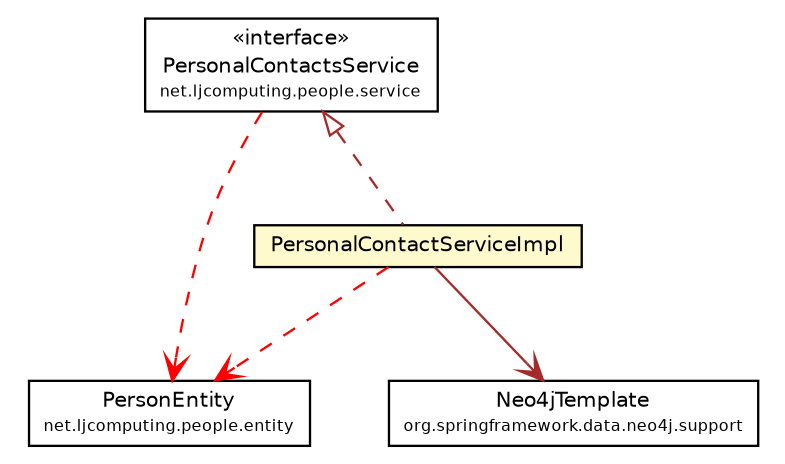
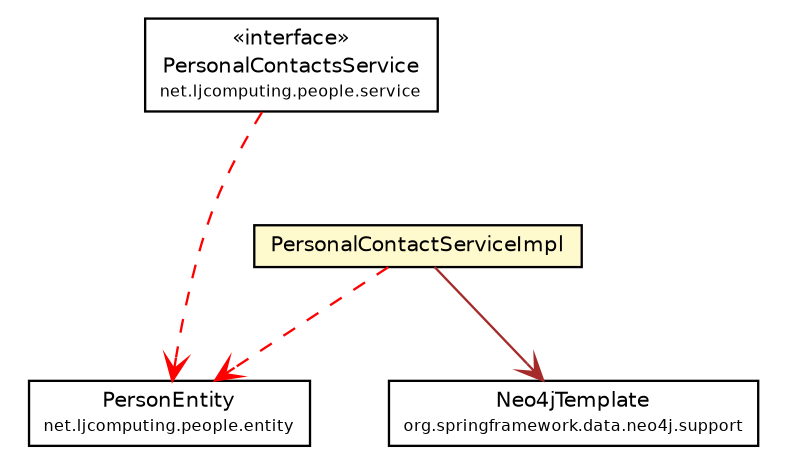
edge "PersonalContactServiceImpl" -> "PersonalContactsService": removed
